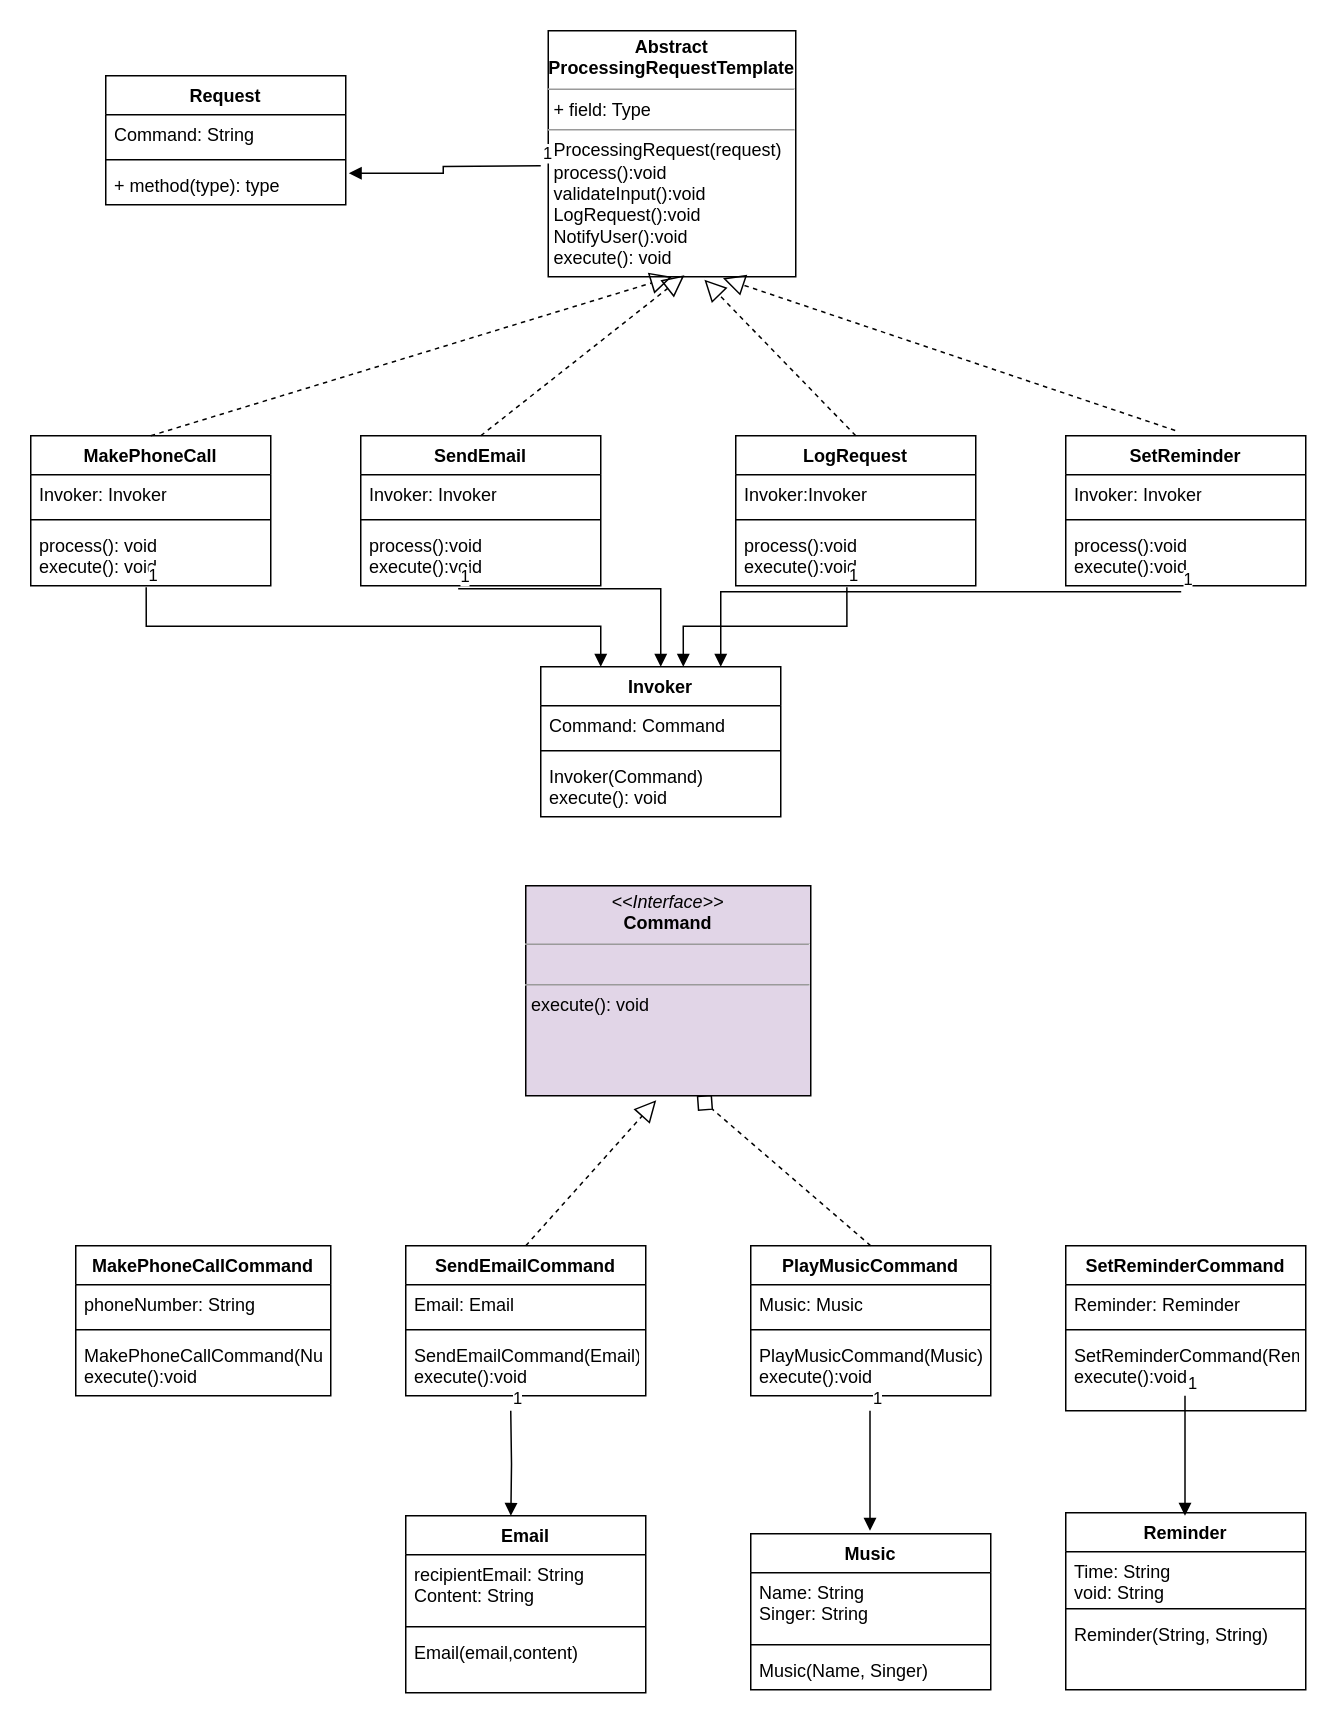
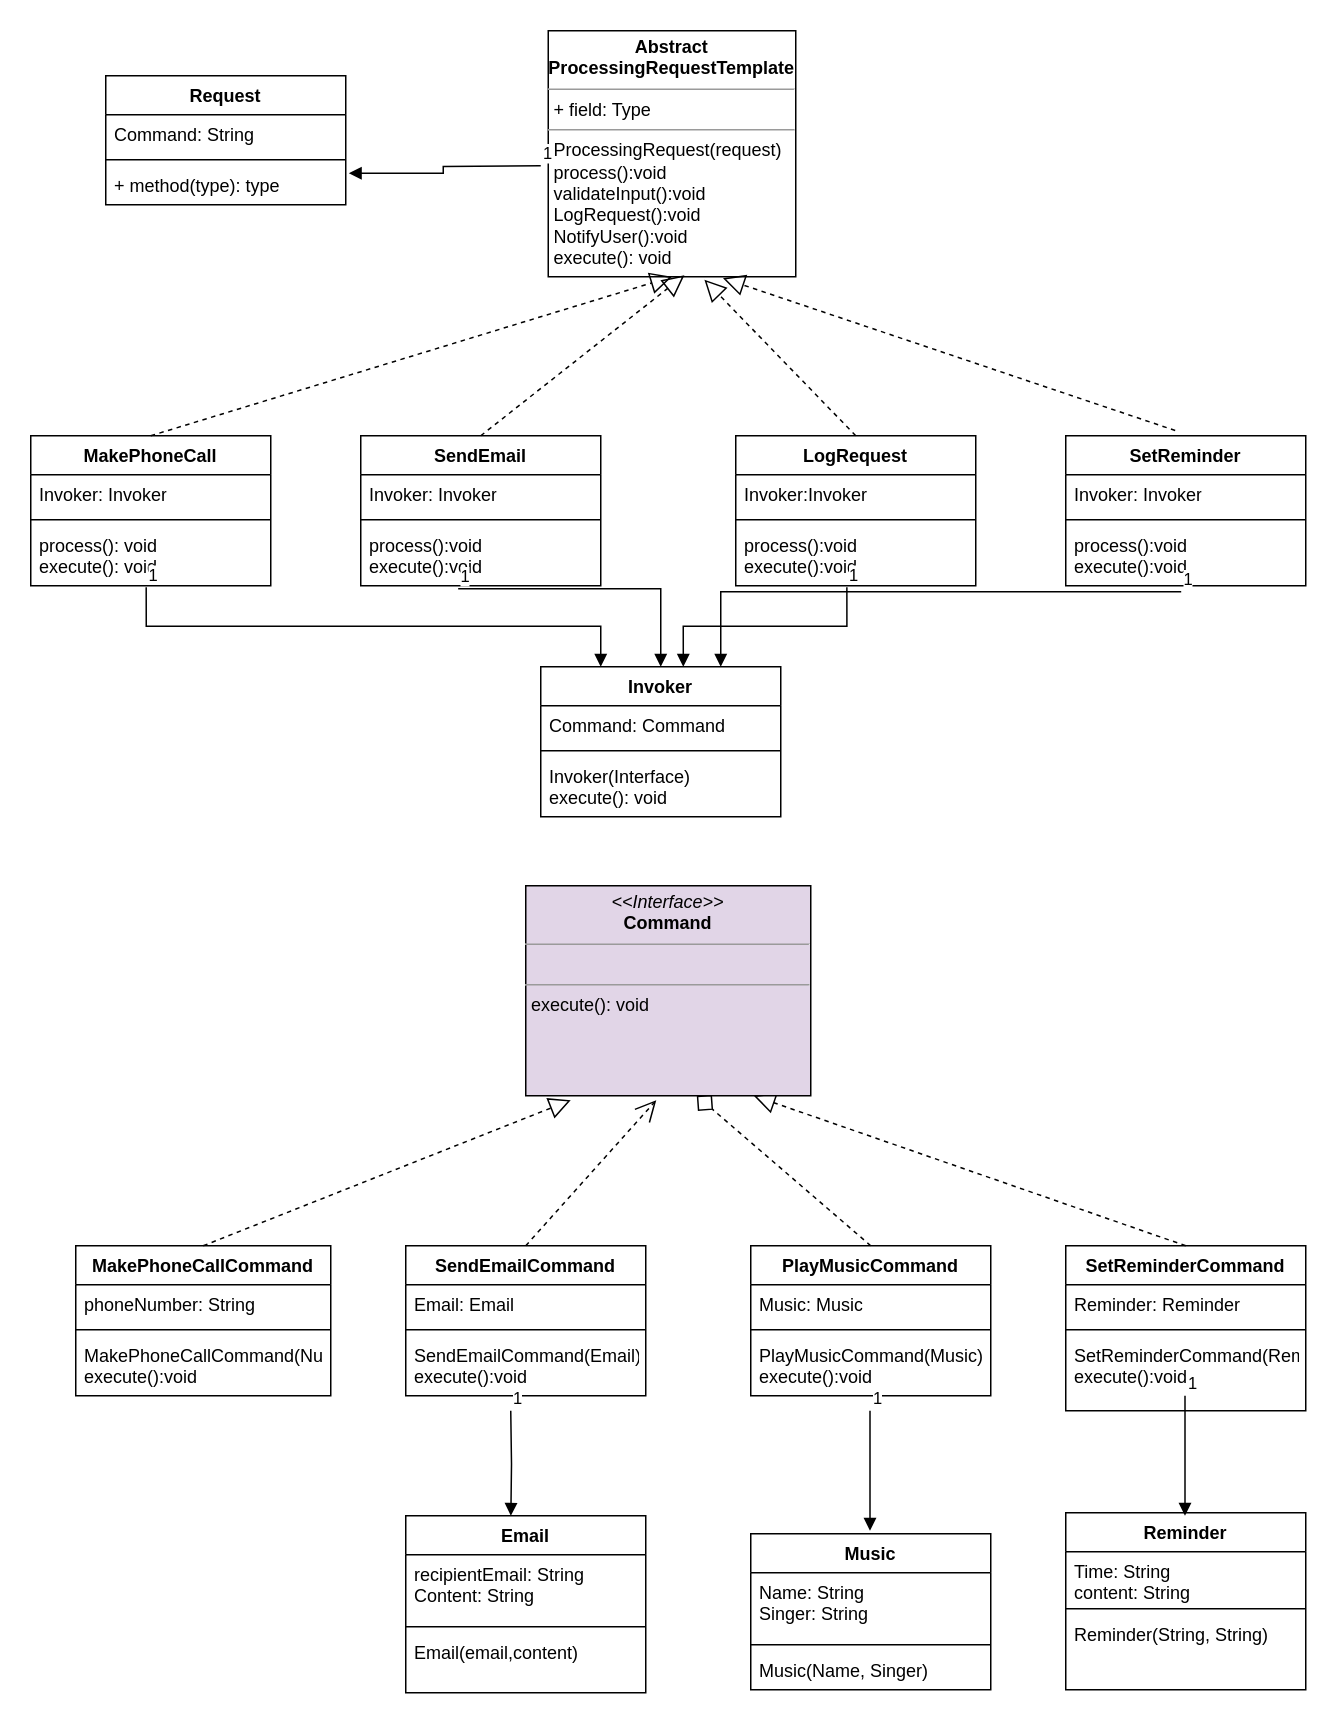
node "Invoker(Command) execute(): void": label "Invoker(Command) execute(): void" -> "Invoker(Interface) execute(): void"
edge "SendEmailCommand" -> "<<Interface>> Command execute(): void": arrowhead block -> open
edge "SetReminderCommand" -> "<<Interface>> Command execute(): void": added
edge "MakePhoneCallCommand" -> "<<Interface>> Command execute(): void": added
node "Time: String void: String": label "Time: String void: String" -> "Time: String content: String"
